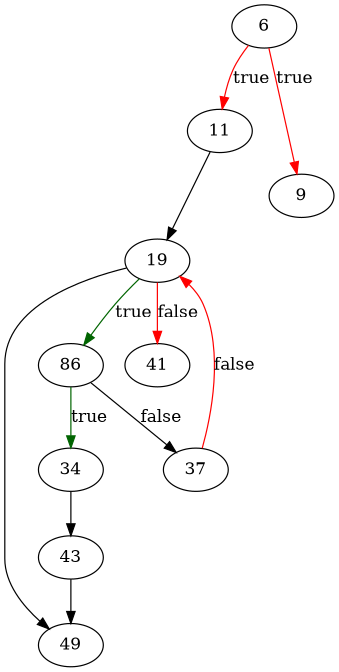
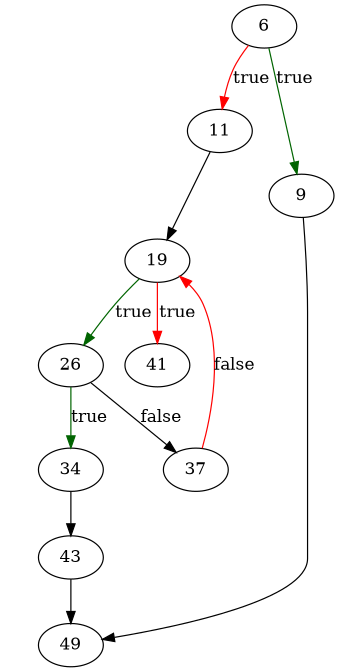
edge "6" -> "9": color red -> darkgreen
edge "19" -> "41": label "false" -> "true"
node "86": label "86" -> "26"
edge "19" -> "49": now "9" -> "49"
